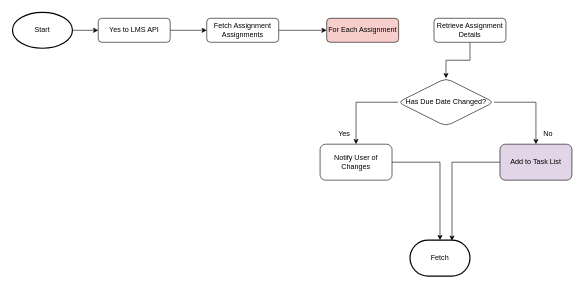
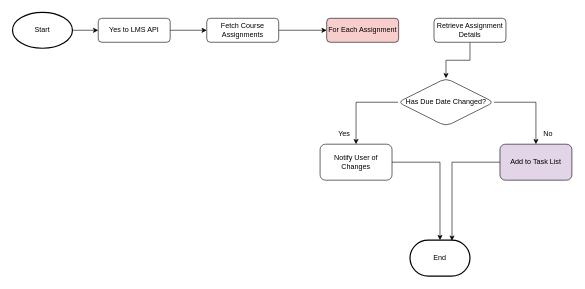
node "Fetch Assignment Assignments": label "Fetch Assignment Assignments" -> "Fetch Course Assignments"
node "Fetch": label "Fetch" -> "End"
